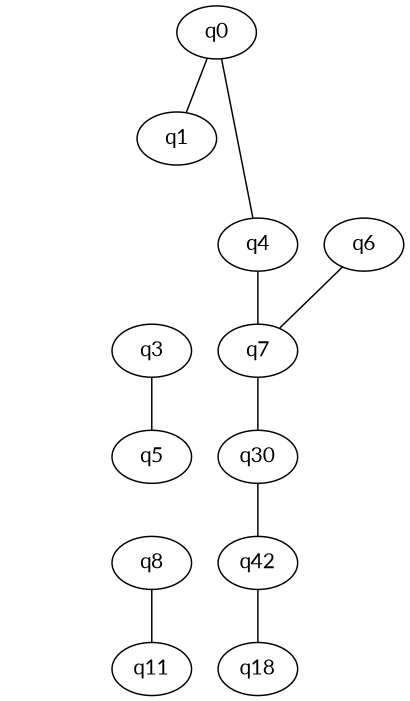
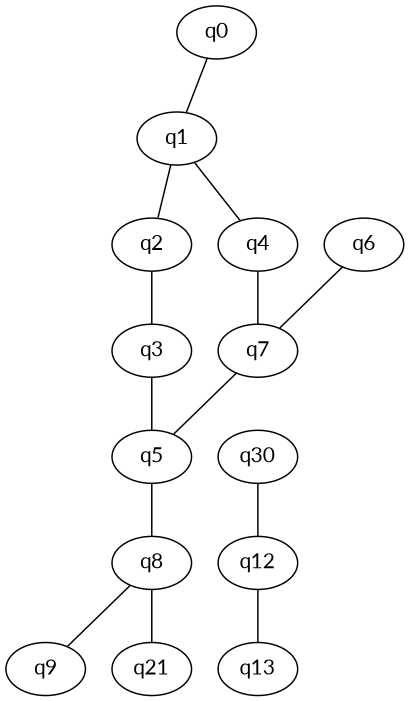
edge "q0" -- "q4": now "q1" -- "q4"
node "q2": added
edge "q7" -- "q30": now "q7" -- "q5"
edge "q5" -- "q8": added
node "q42": label "q42" -> "q12"
node "q9": added
node "q11": label "q11" -> "q21"
node "q18": label "q18" -> "q13"
